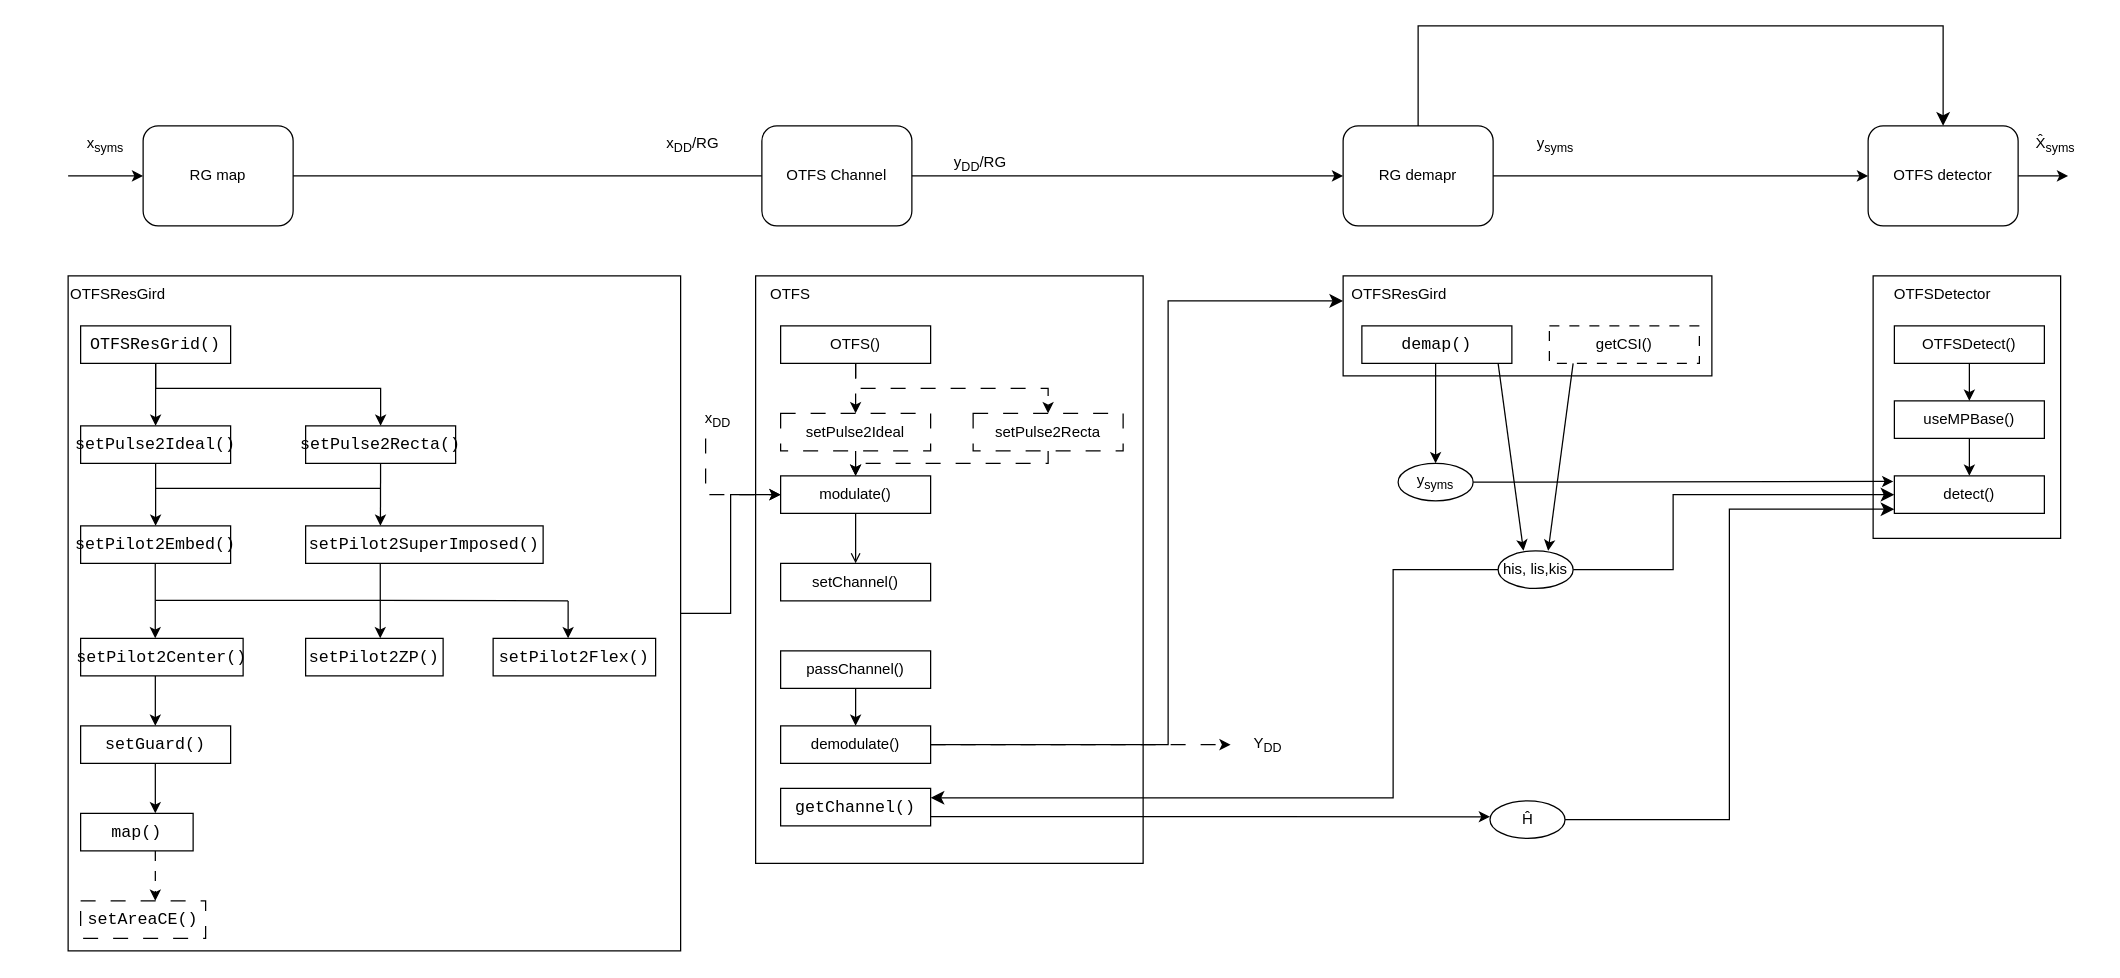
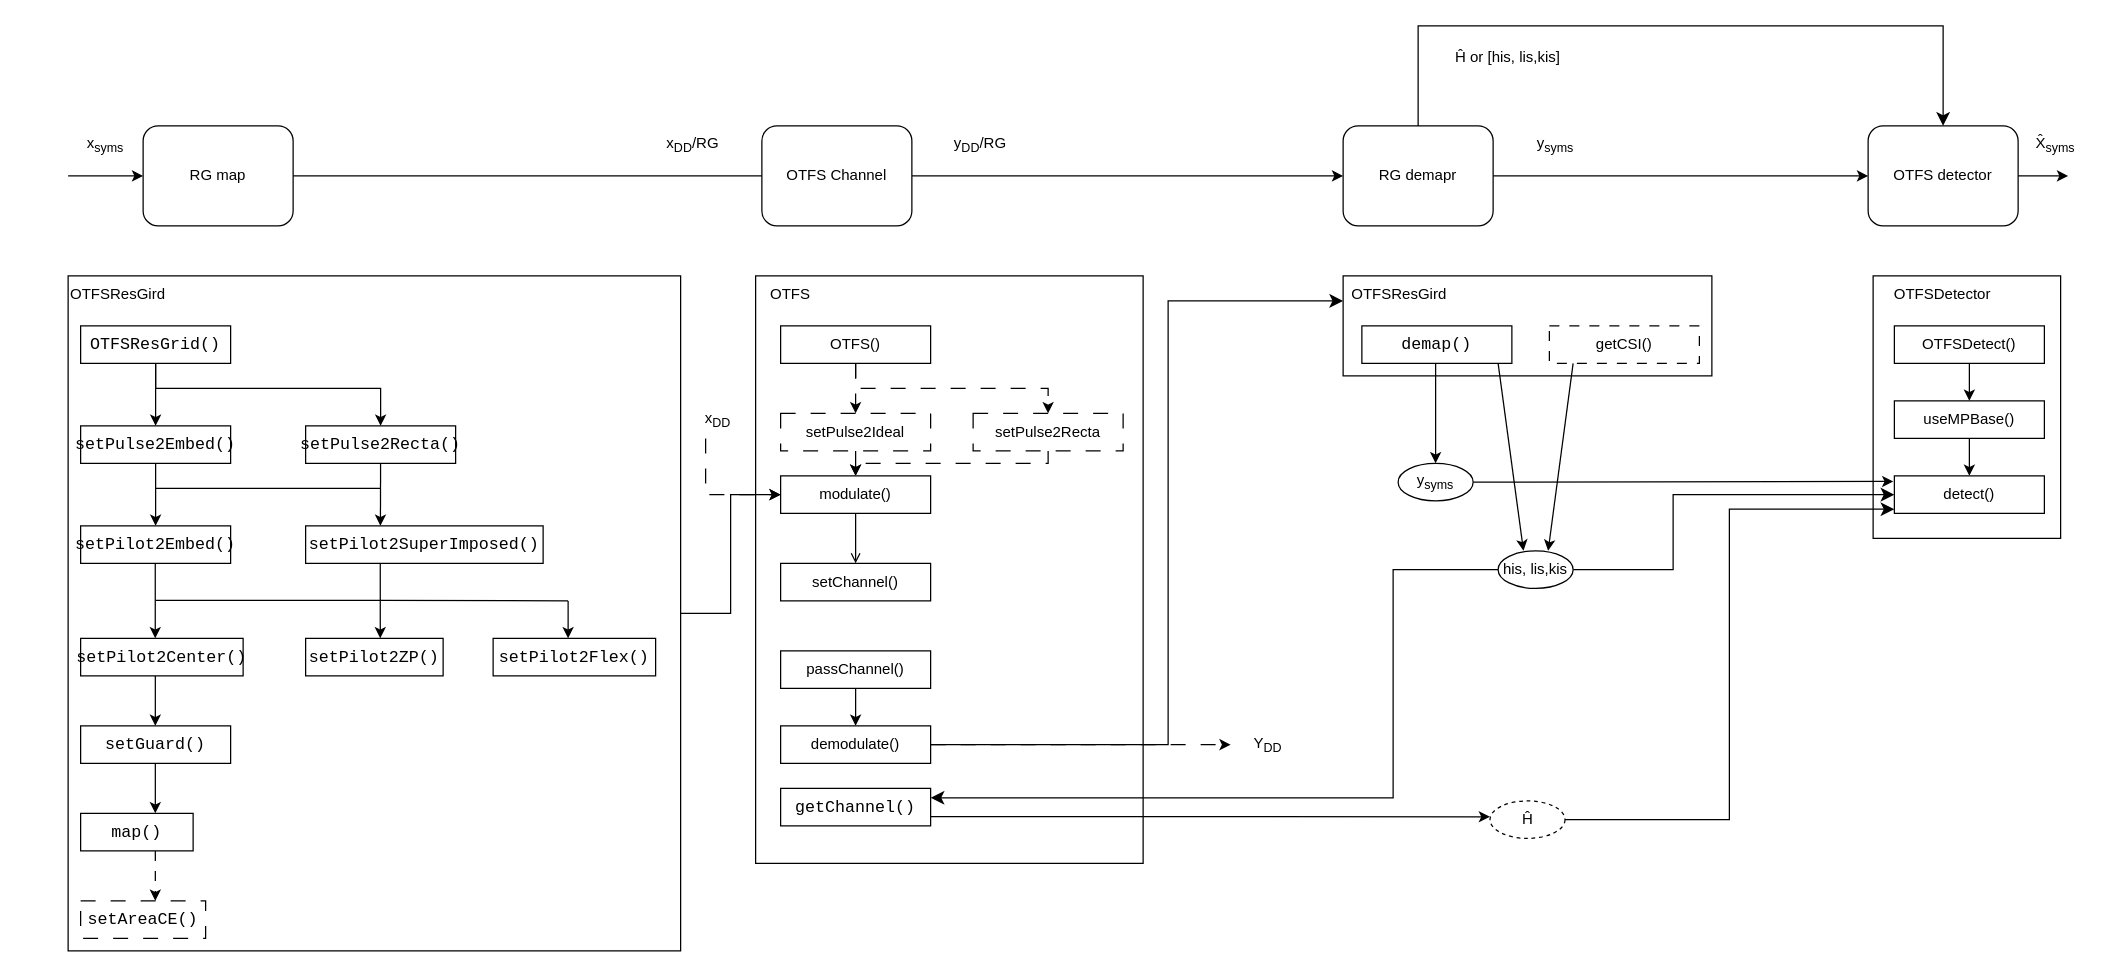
node "Ĥ or [his, lis,kis]": added
node "yDD/RG": moved (981, 163) -> (981, 144)
node "setPulse2Ideal()": label "setPulse2Ideal()" -> "setPulse2Embed()"
node "Ĥ": style solid -> dashed
